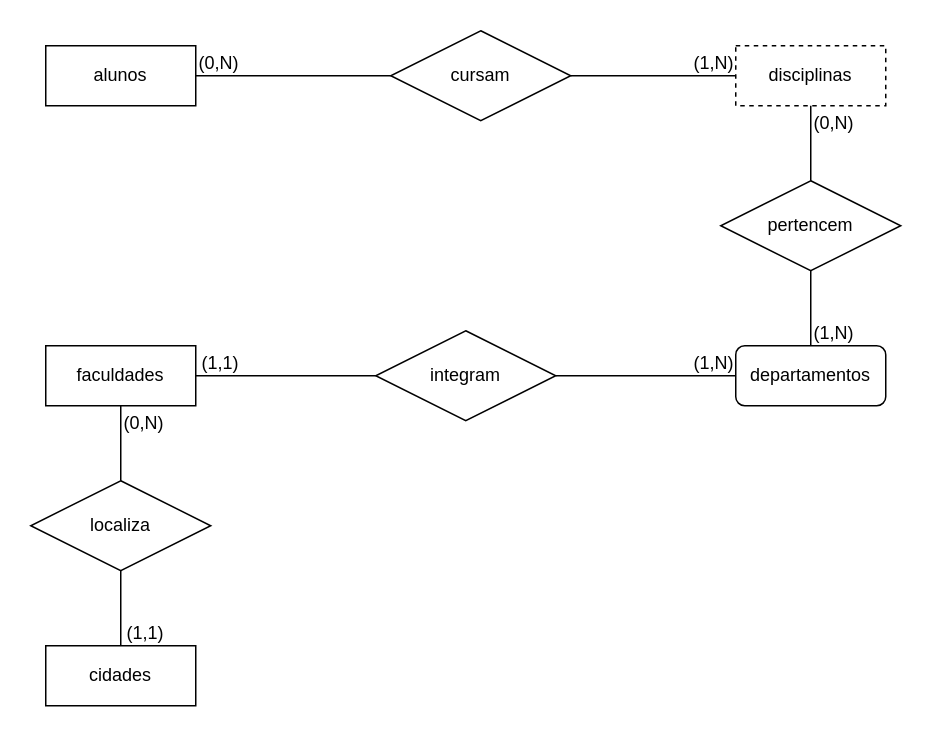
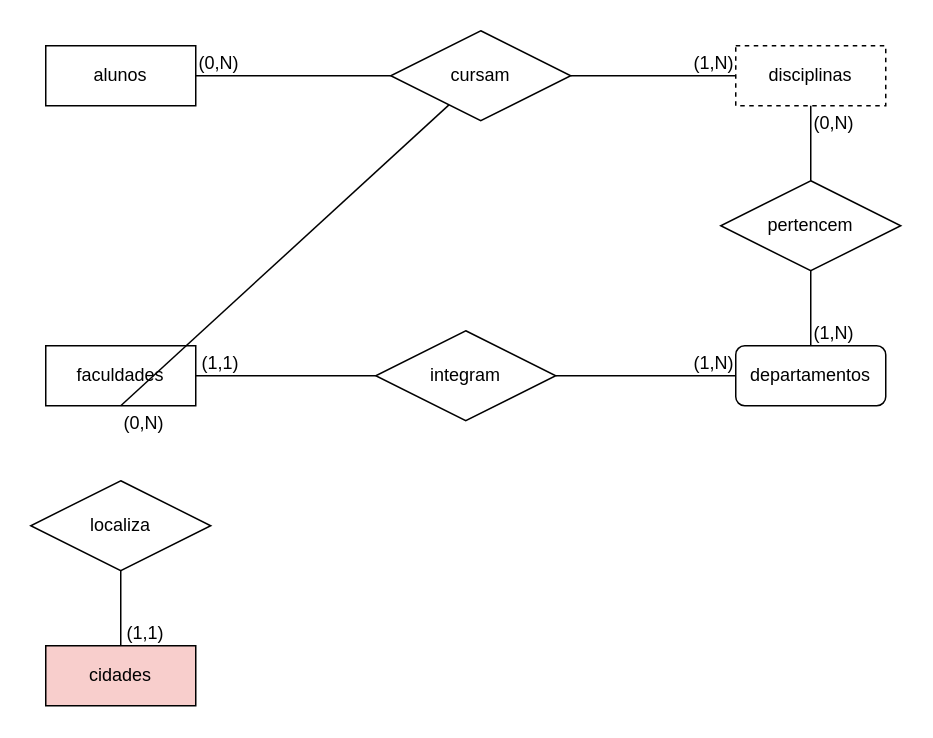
edge "faculdades" -- "localiza": now "faculdades" -- "cursam"
node "cidades": fillcolor #ffffff -> #f8cecc
